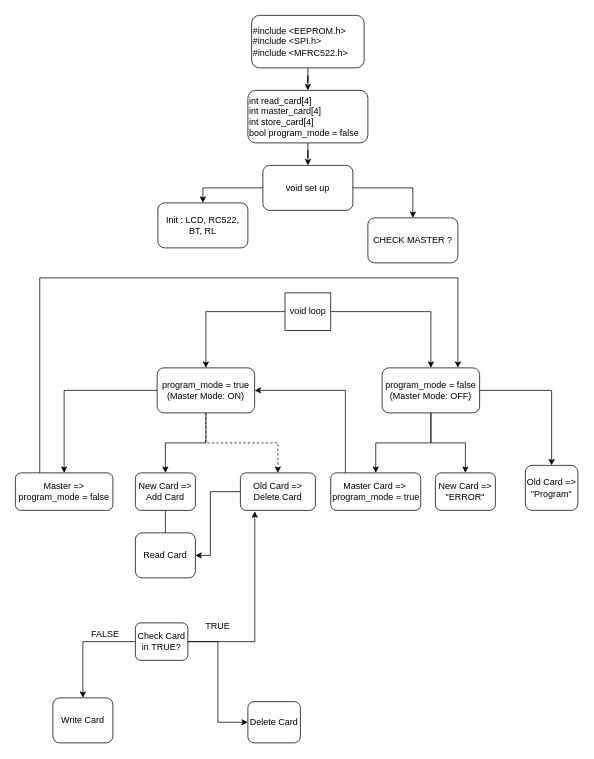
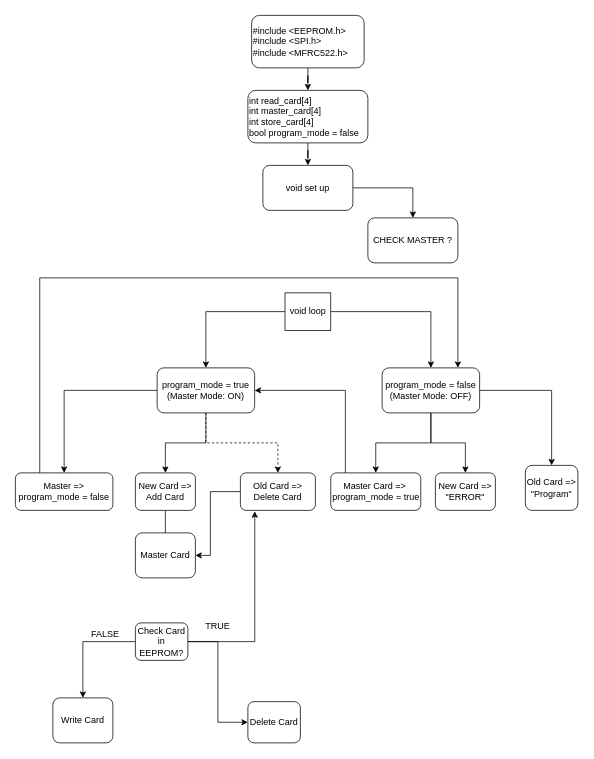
edge "void set up" -> "Init : LCD, RC522, BT, RL": removed
node "Init : LCD, RC522, BT, RL": removed
node "Read Card": label "Read Card" -> "Master Card"
node "Check Card in TRUE?": label "Check Card in TRUE?" -> "Check Card in EEPROM?"
